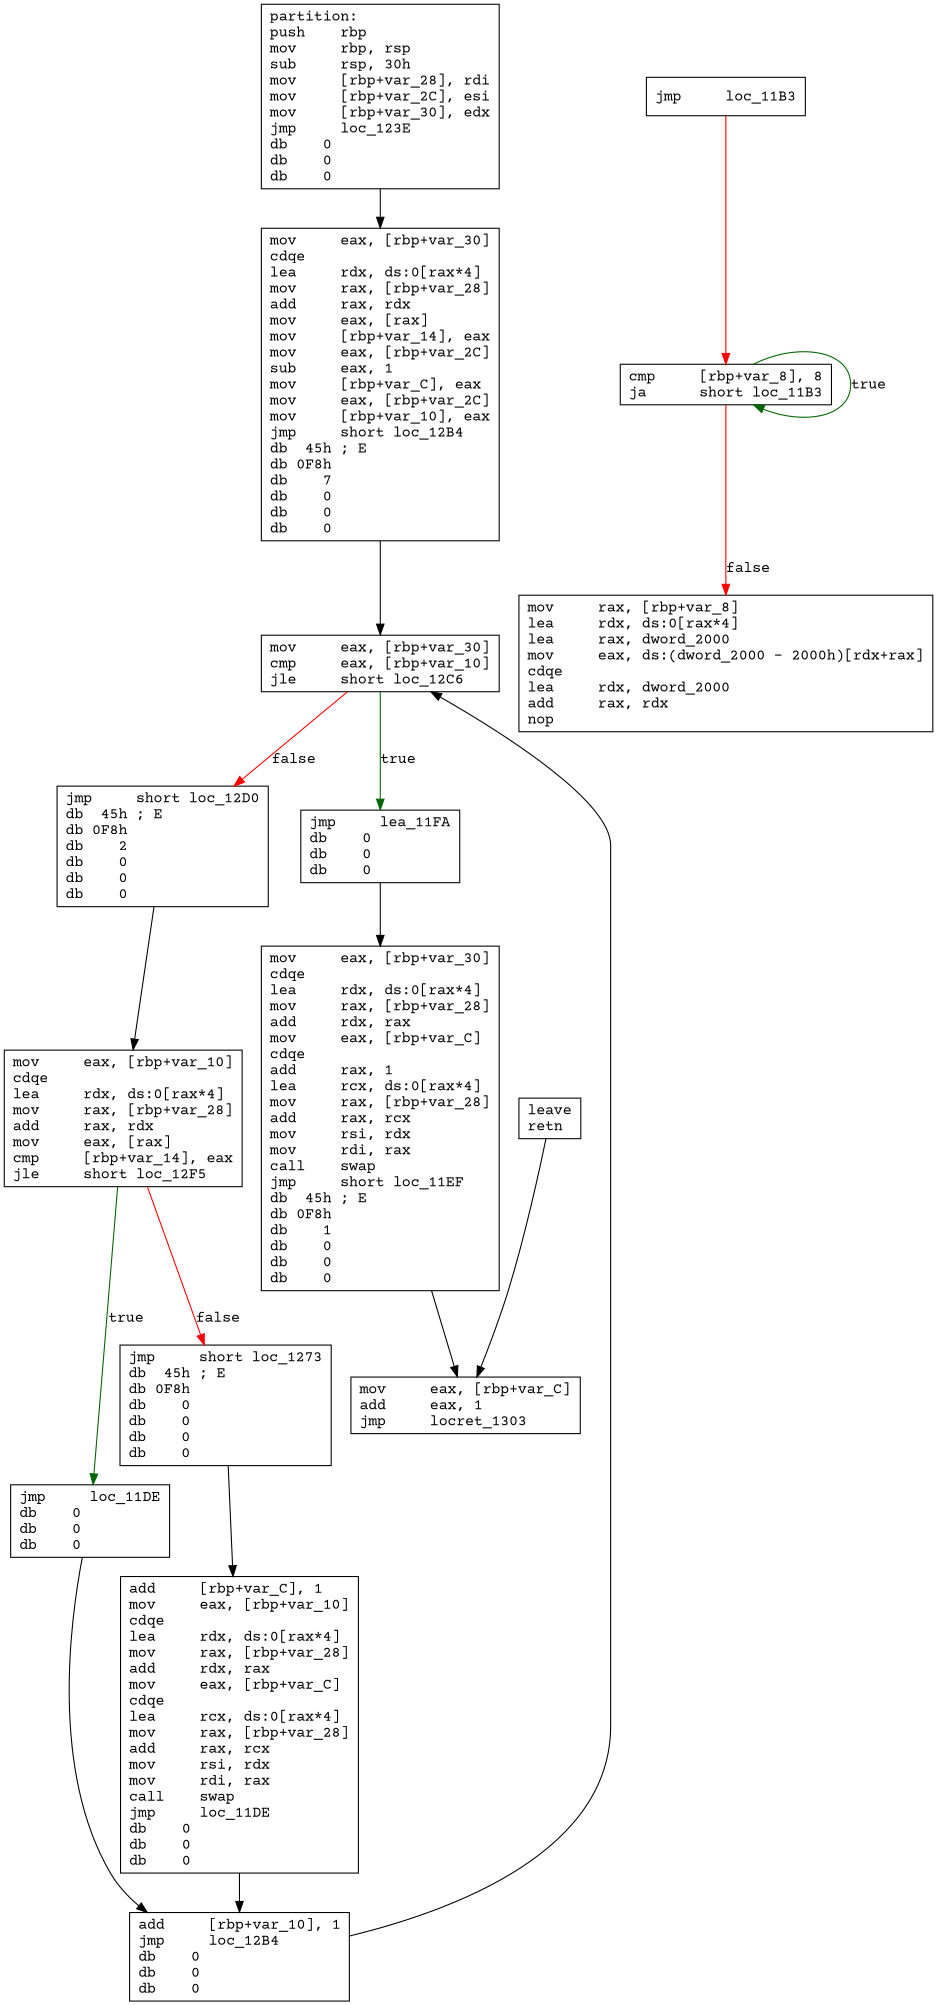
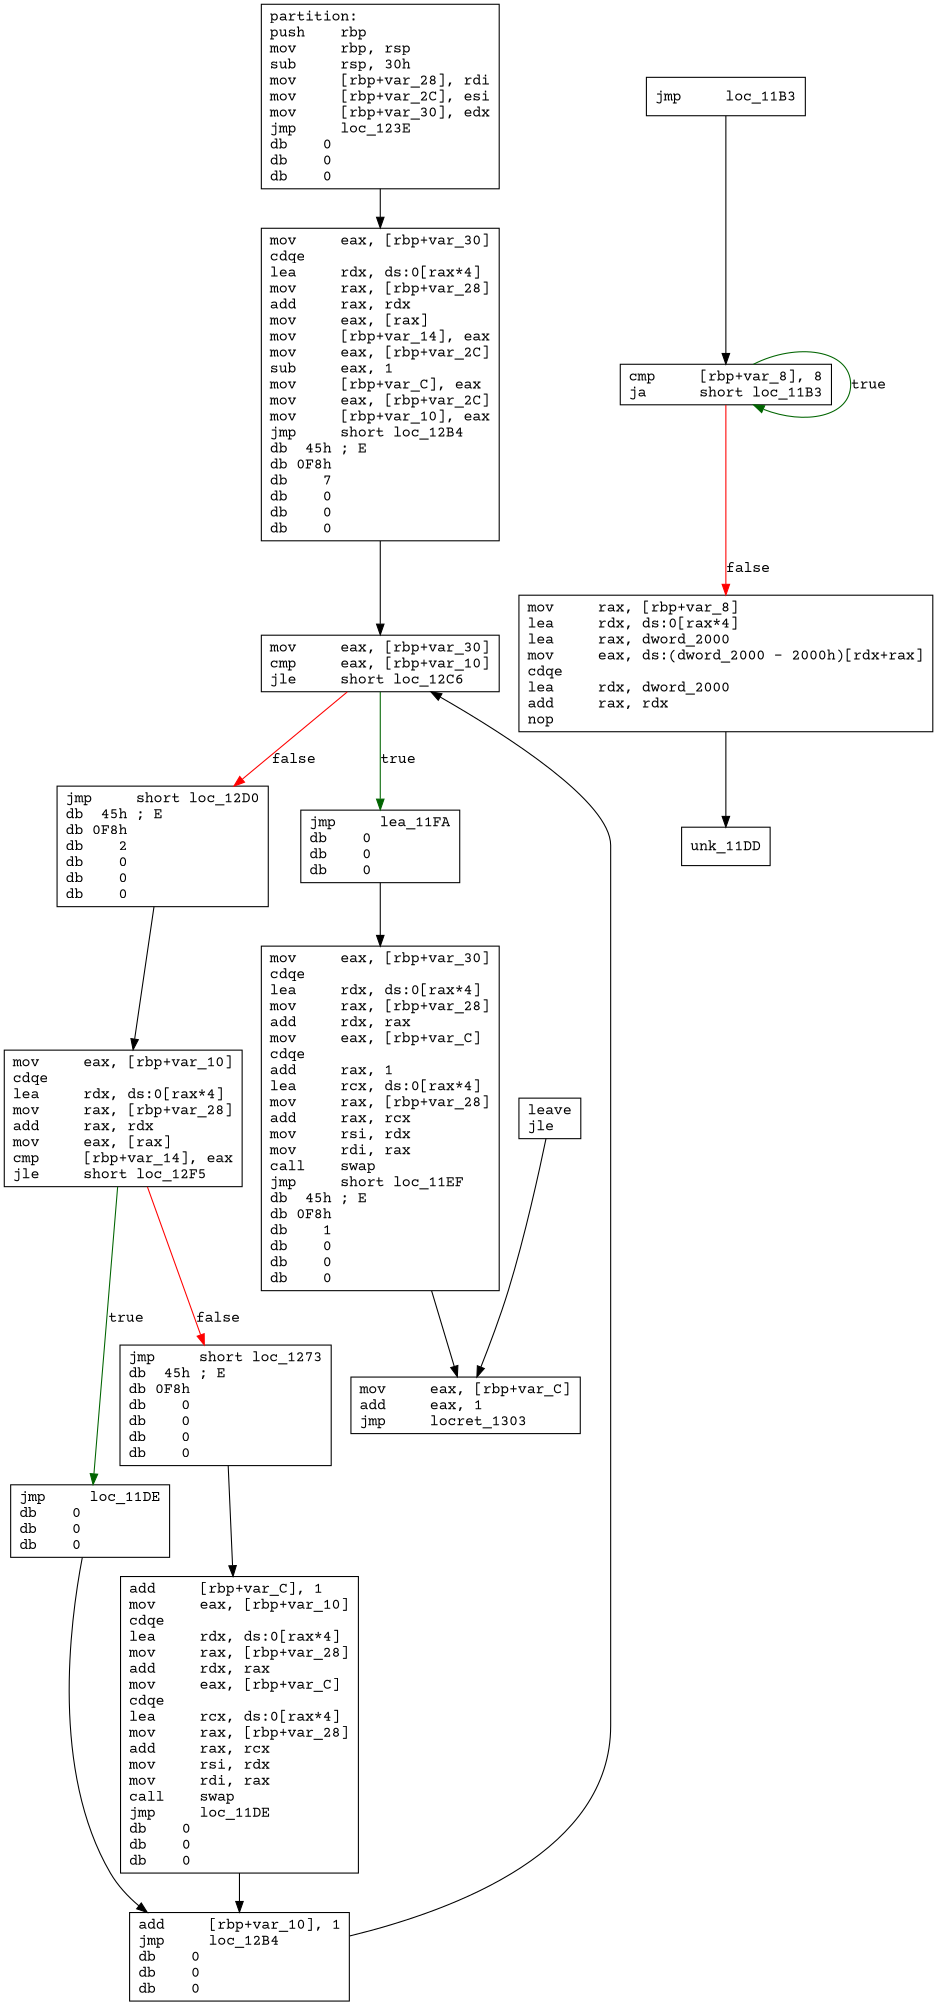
edge "jmp     loc_11B3" -> "cmp     [rbp+var_8], 8 ja      short loc_11B3": color red -> black
node "unk_11DD": added
node "leave retn": label "leave retn" -> "leave jle"
